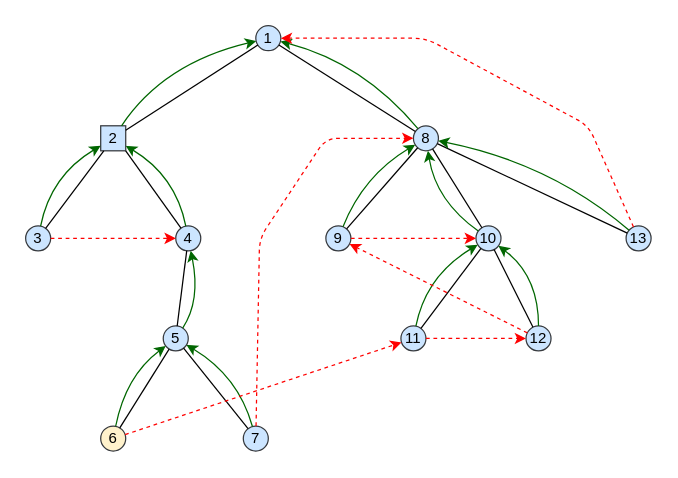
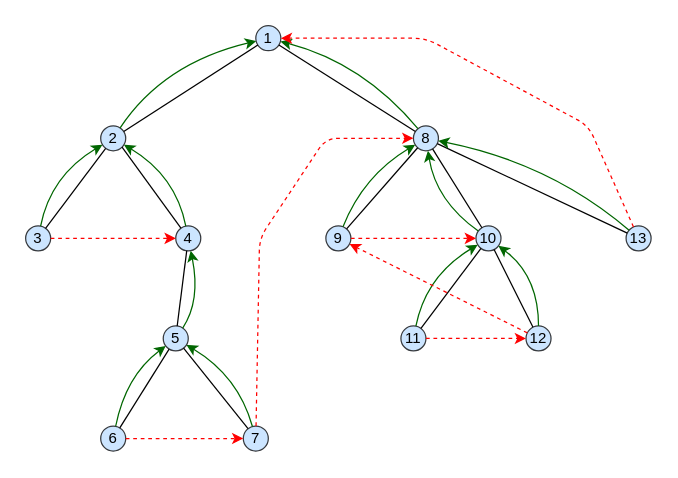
node "2": shape rectangle -> ellipse
edge "6" -> "11": now "6" -> "7"
node "6": fillcolor #fff2cc -> #cce5ff
